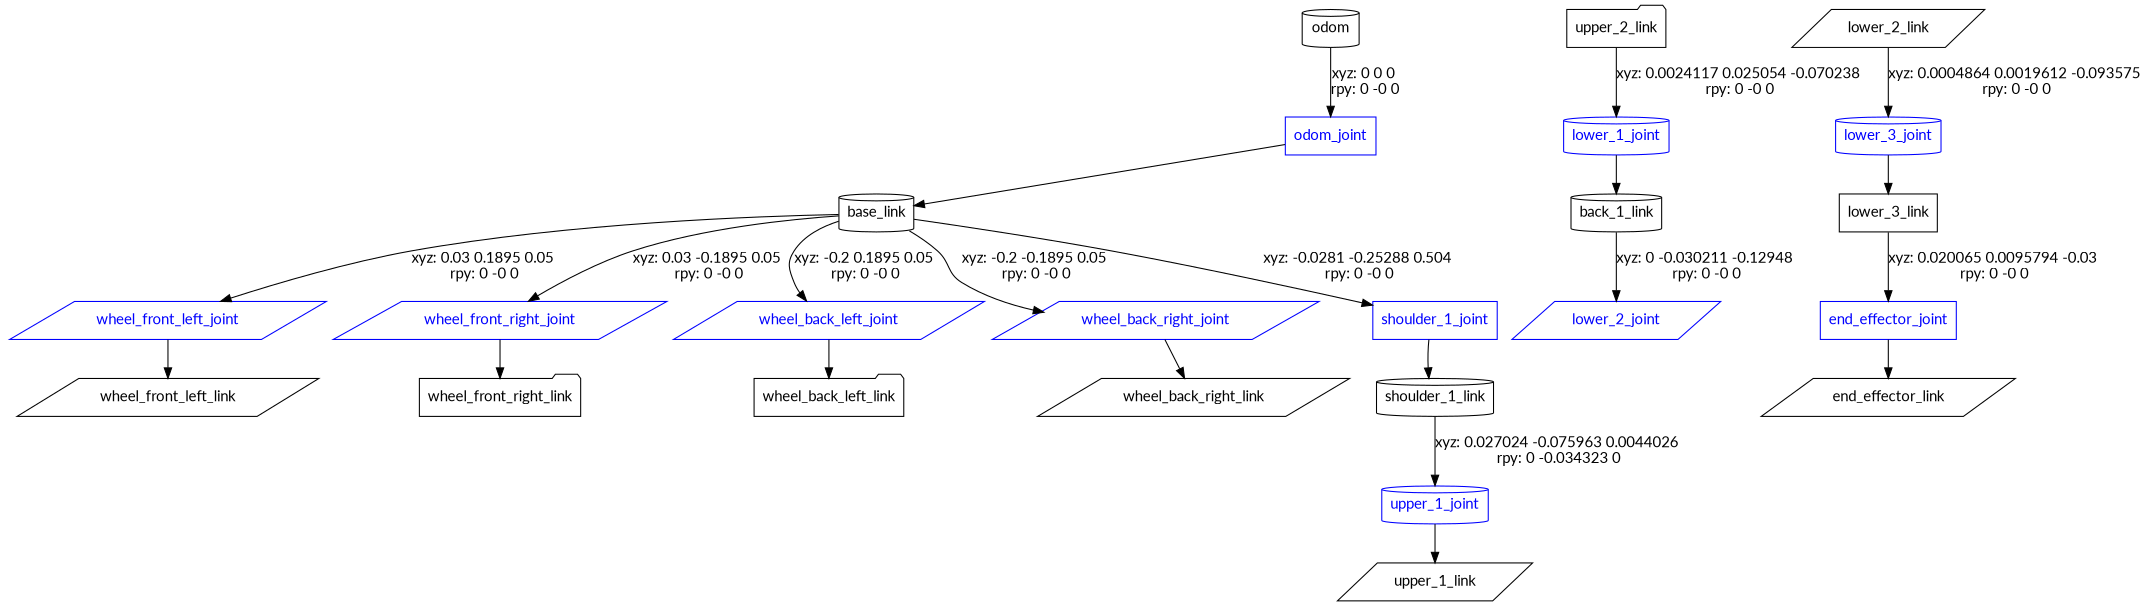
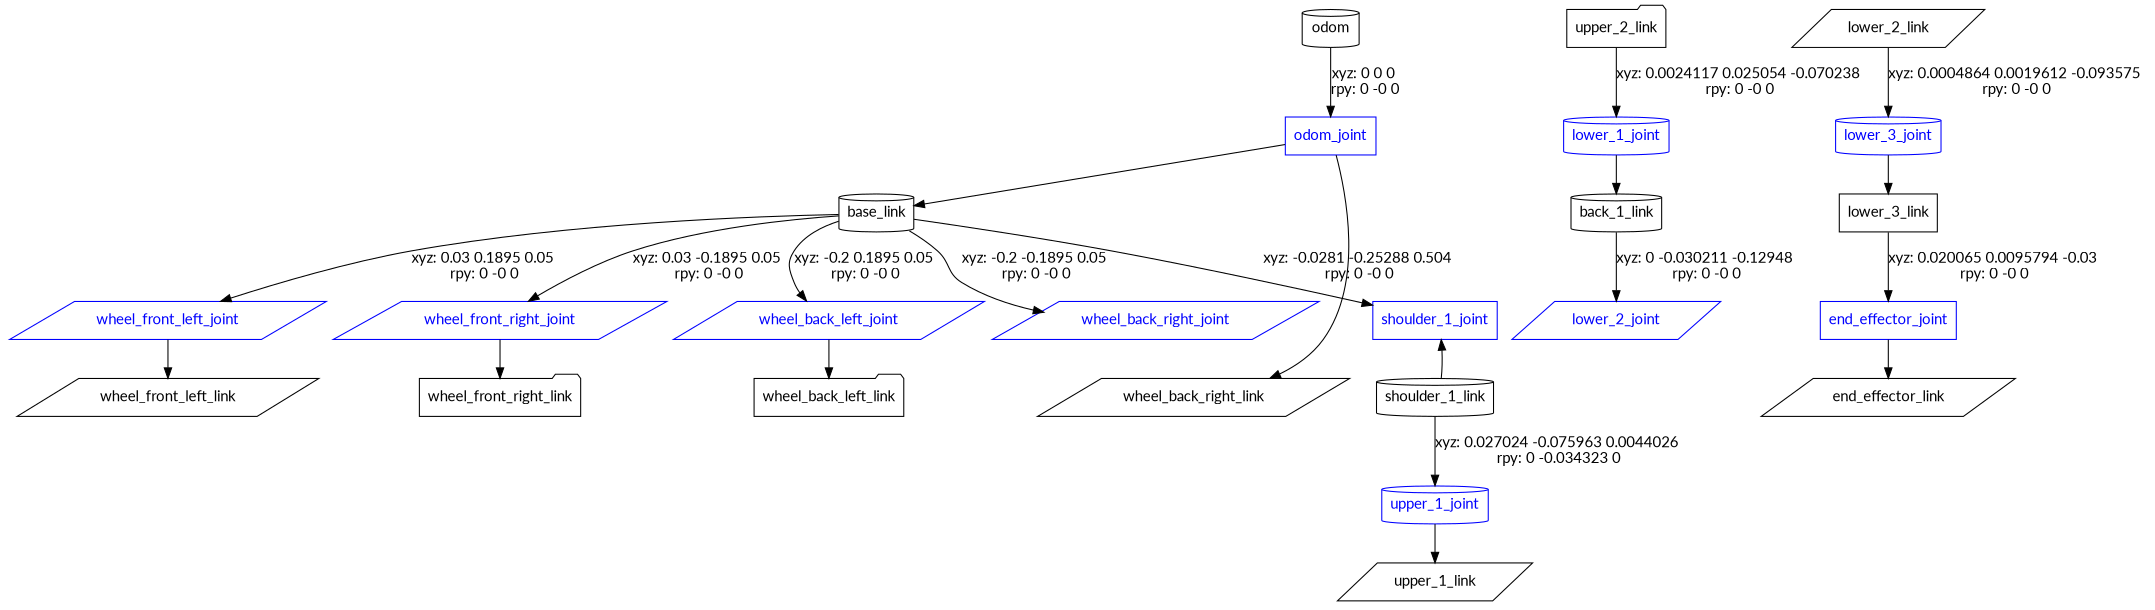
edge "wheel_back_right_joint" -> "wheel_back_right_link": now "odom_joint" -> "wheel_back_right_link"
edge "shoulder_1_joint" -> "shoulder_1_link": reversed
